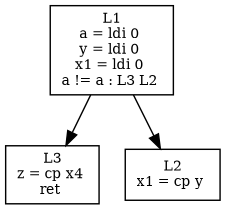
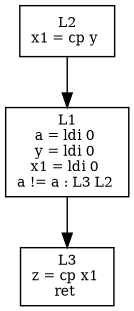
edge "L1 a = ldi 0 y = ldi 0 x1 = ldi 0 a != a : L3 L2" -> "L2 x1 = cp y": reversed
node "L3 z = cp x4 ret": label "L3 z = cp x4 ret" -> "L3 z = cp x1 ret"
